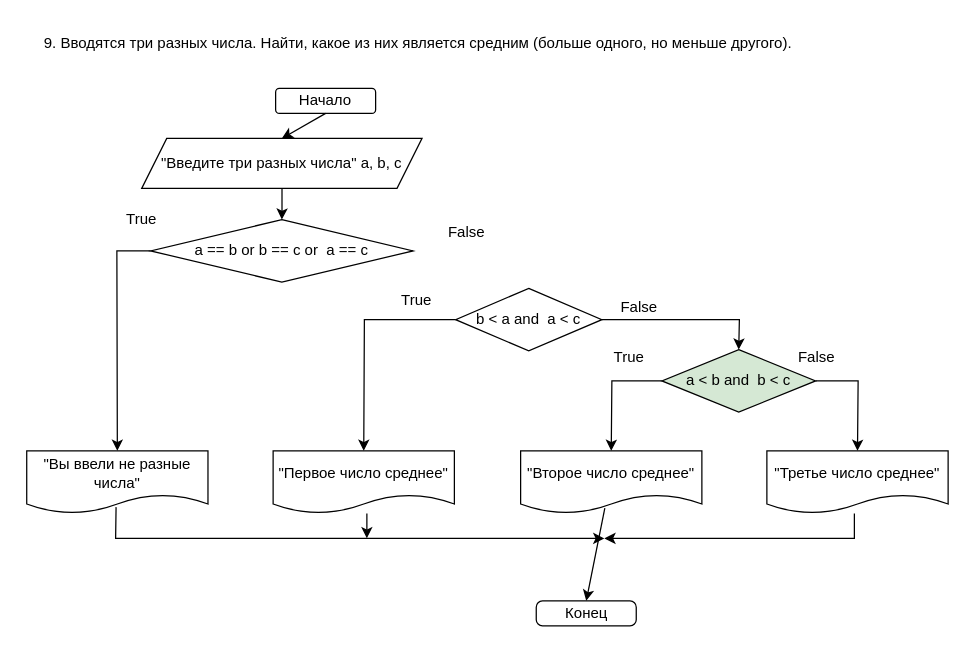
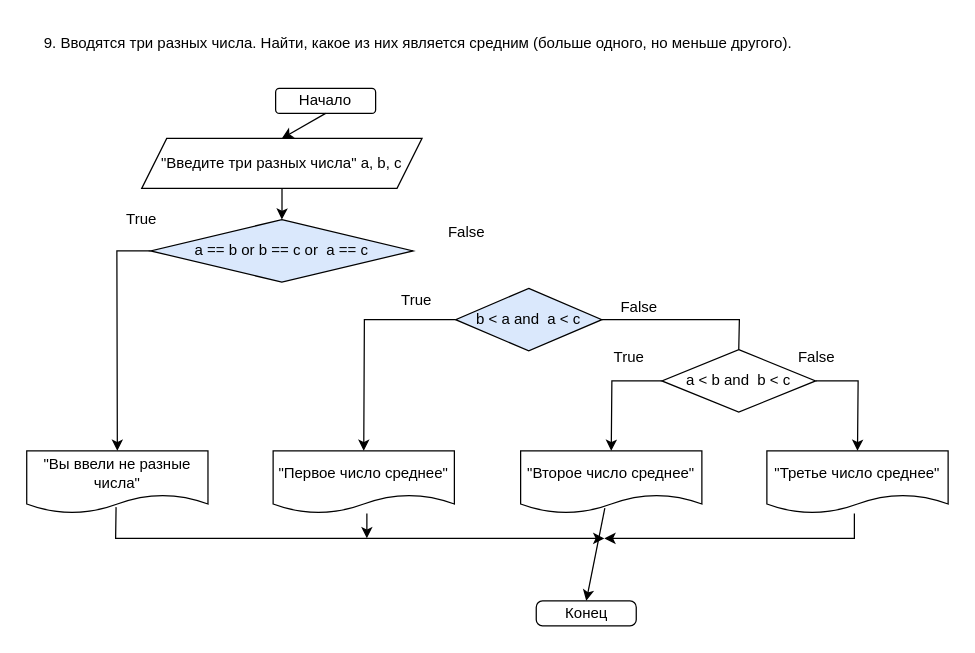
node "a == b or b == c or a == c": fillcolor #ffffff -> #dae8fc
node "b < a and a < c": fillcolor #ffffff -> #dae8fc
edge "b < a and a < c" -> "a < b and b < c": arrowhead classic -> none
node "a < b and b < c": fillcolor #d5e8d4 -> #ffffff
